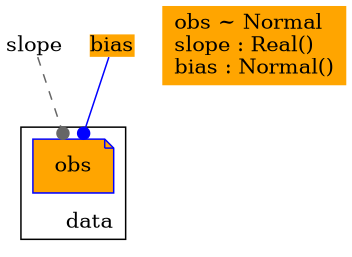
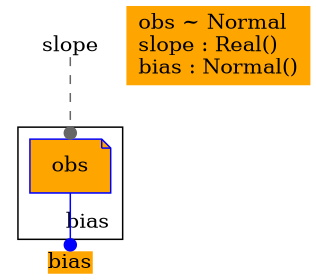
edge "bias" -> "obs": reversed
cluster "data": label "data" -> "bias"
